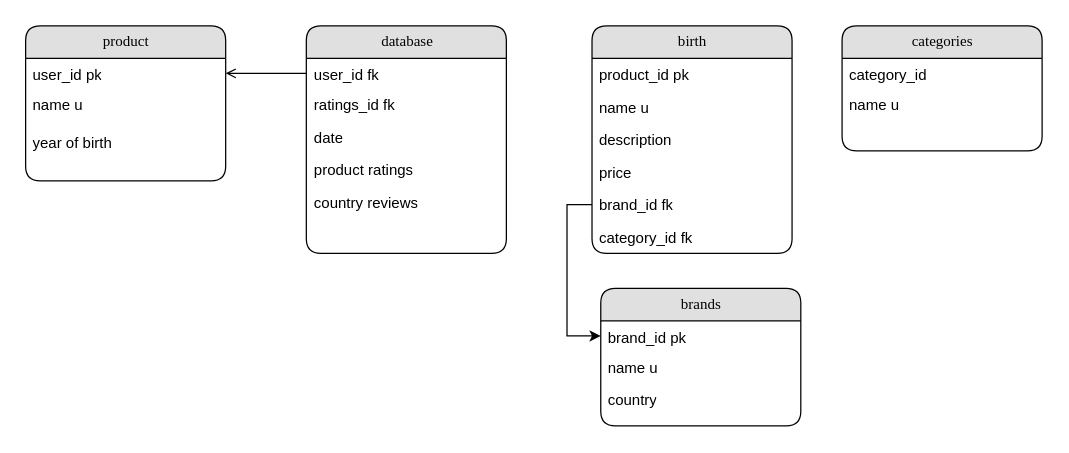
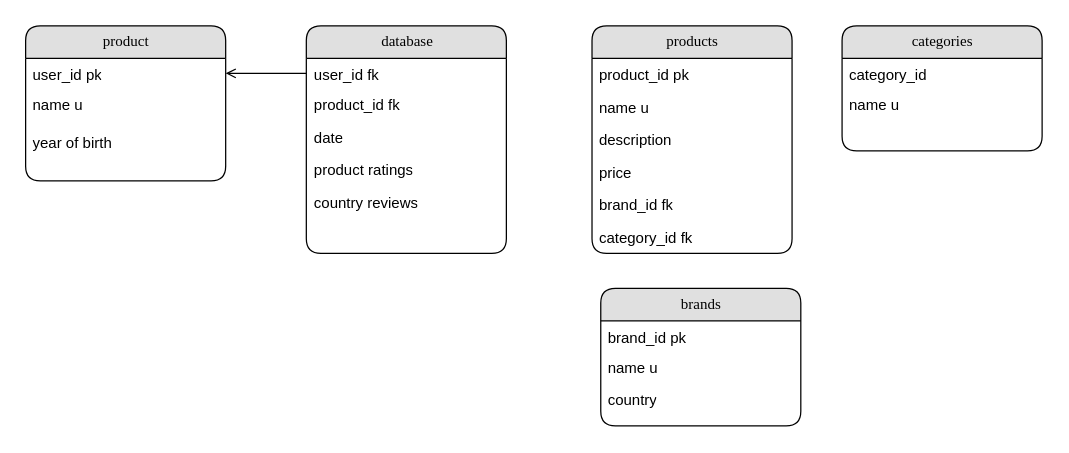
node "birth": label "birth" -> "products"
node "ratings_id fk": label "ratings_id fk" -> "product_id fk"
edge "brand_id fk" -> "brand_id pk": removed
